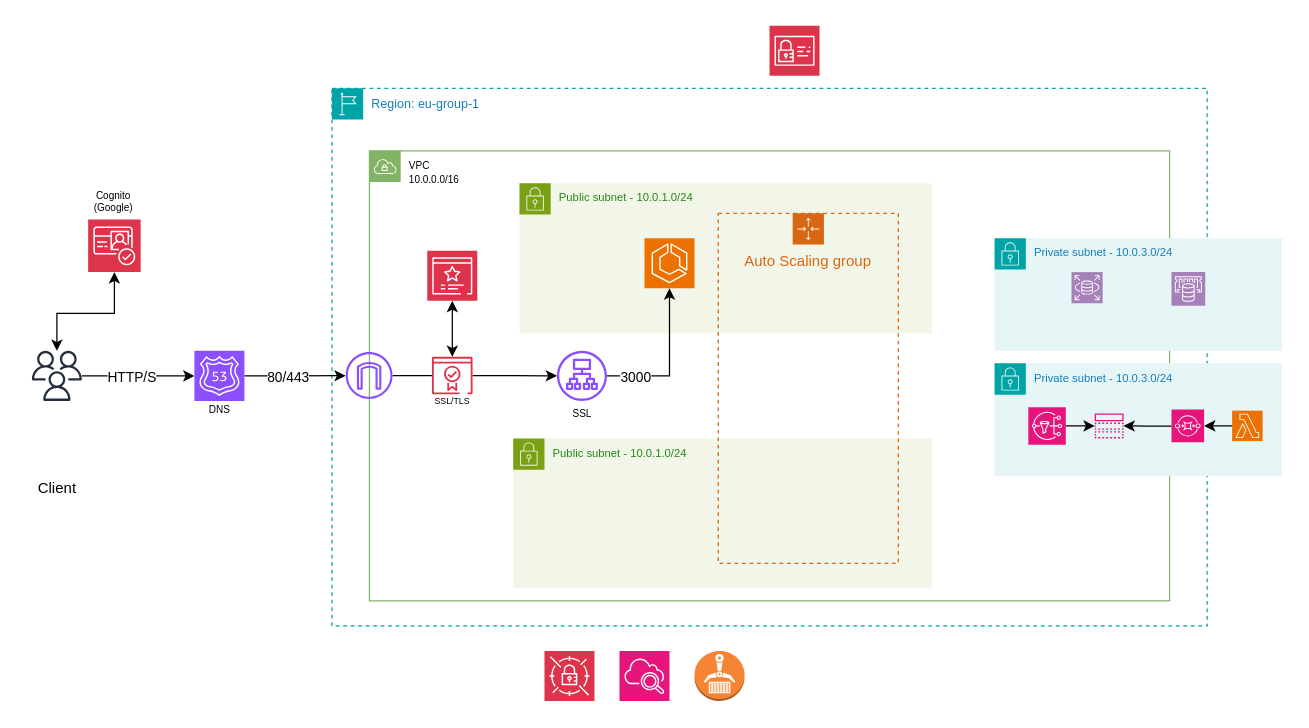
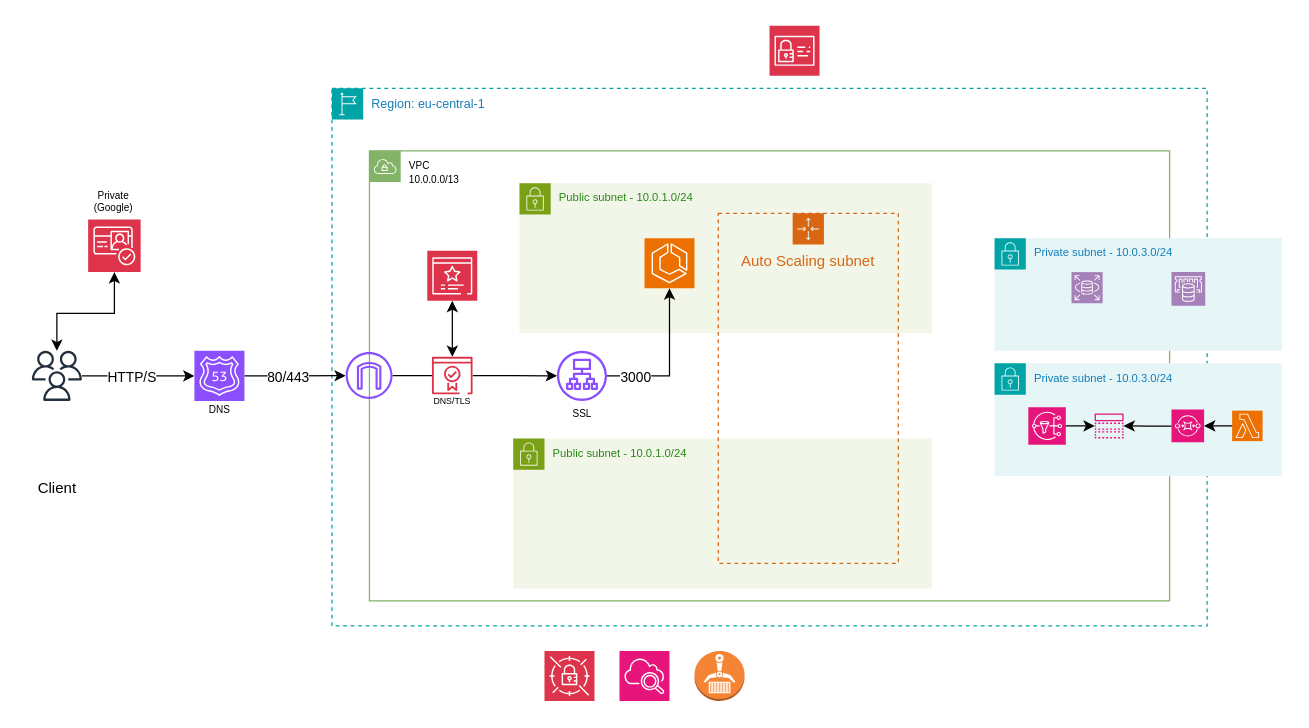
node "Region: eu-group-1": label "Region: eu-group-1" -> "Region: eu-central-1"
node "VPC 10.0.0.0/16": label "VPC 10.0.0.0/16" -> "VPC 10.0.0.0/13"
node "Cognito (Google)": label "Cognito (Google)" -> "Private (Google)"
node "Auto Scaling group": label "Auto Scaling group" -> "Auto Scaling subnet"
node "SSL/TLS": label "SSL/TLS" -> "DNS/TLS"
